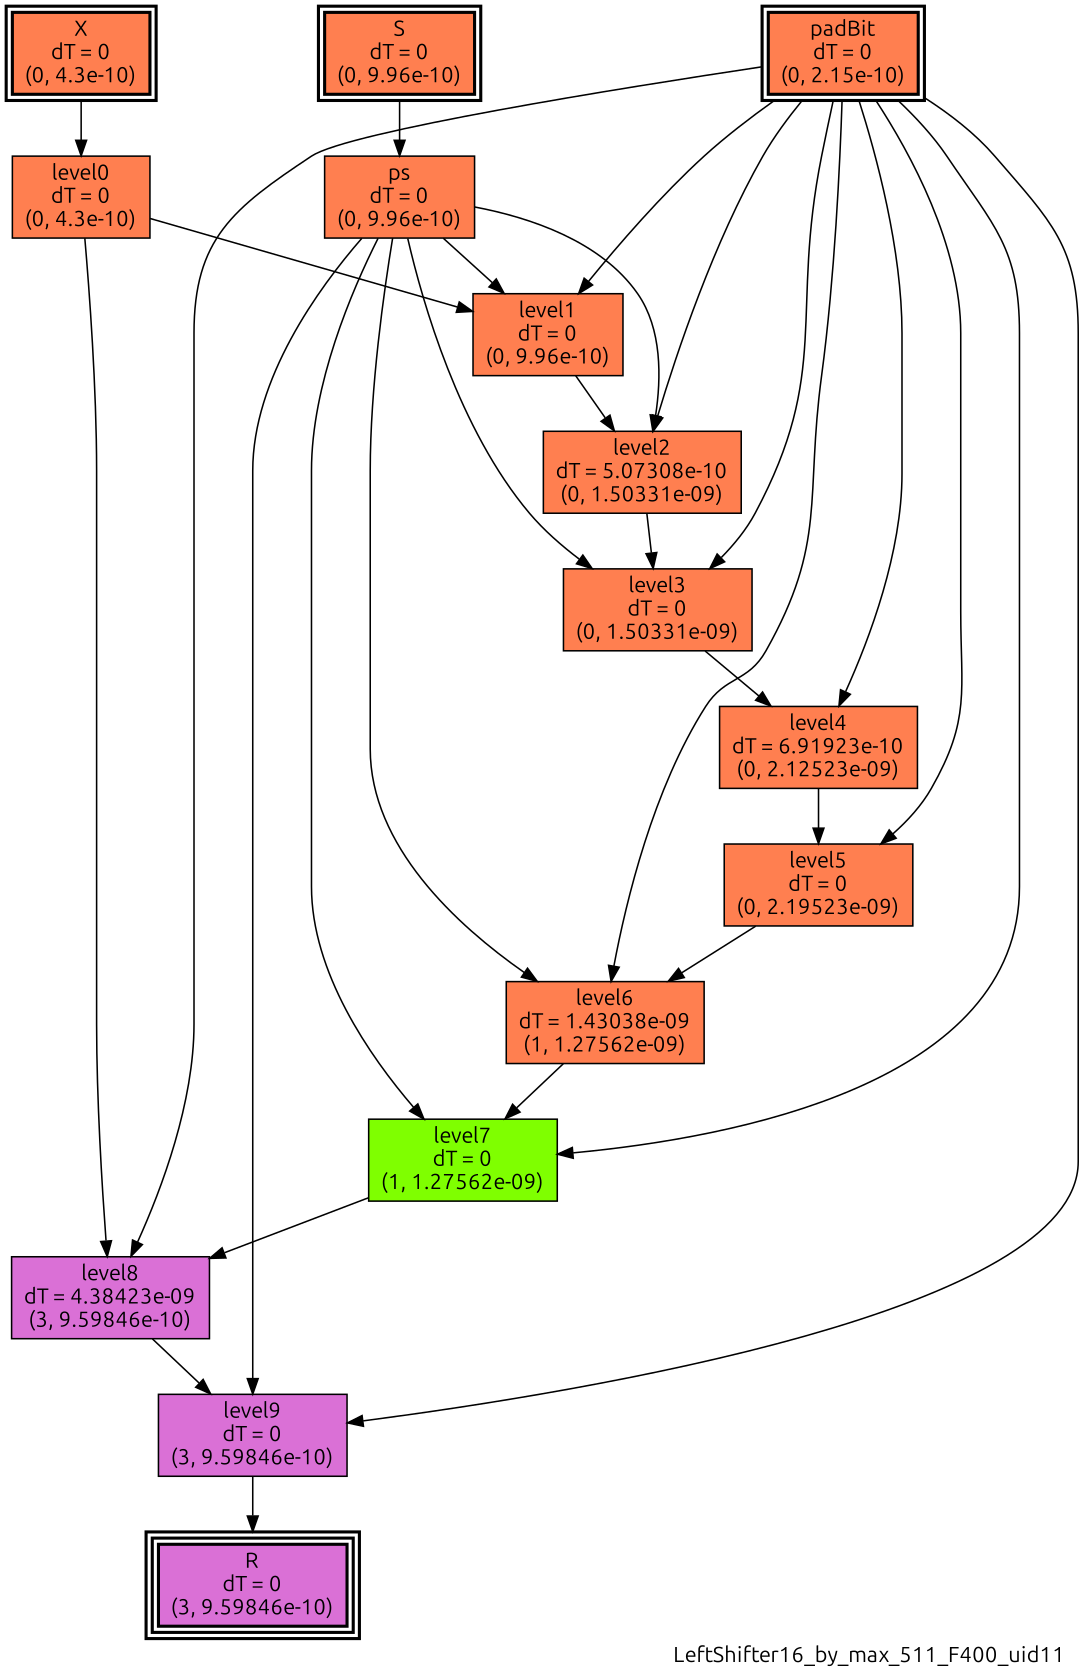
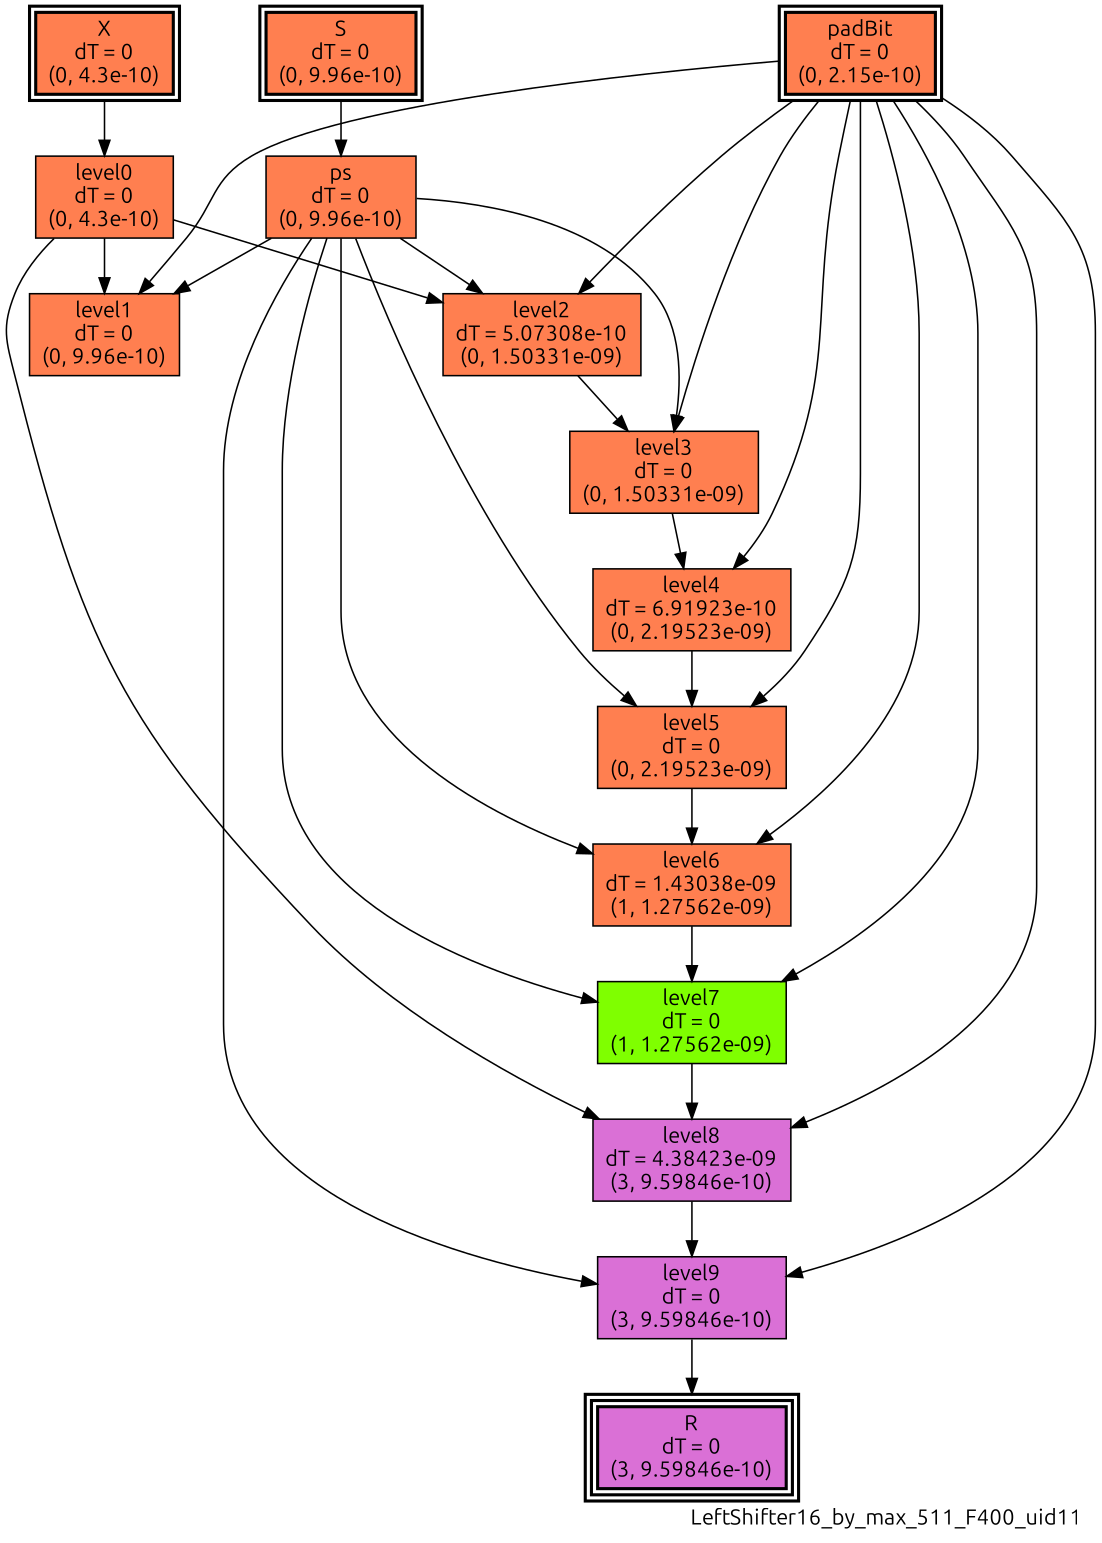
edge "level1 dT = 0 (0, 9.96e-10)" -> "level2 dT = 5.07308e-10 (0, 1.50331e-09)": now "level0 dT = 0 (0, 4.3e-10)" -> "level2 dT = 5.07308e-10 (0, 1.50331e-09)"
edge "ps dT = 0 (0, 9.96e-10)" -> "level5 dT = 0 (0, 2.19523e-09)": added
node "level4 dT = 6.91923e-10 (0, 2.12523e-09)": label "level4 dT = 6.91923e-10 (0, 2.12523e-09)" -> "level4 dT = 6.91923e-10 (0, 2.19523e-09)"
